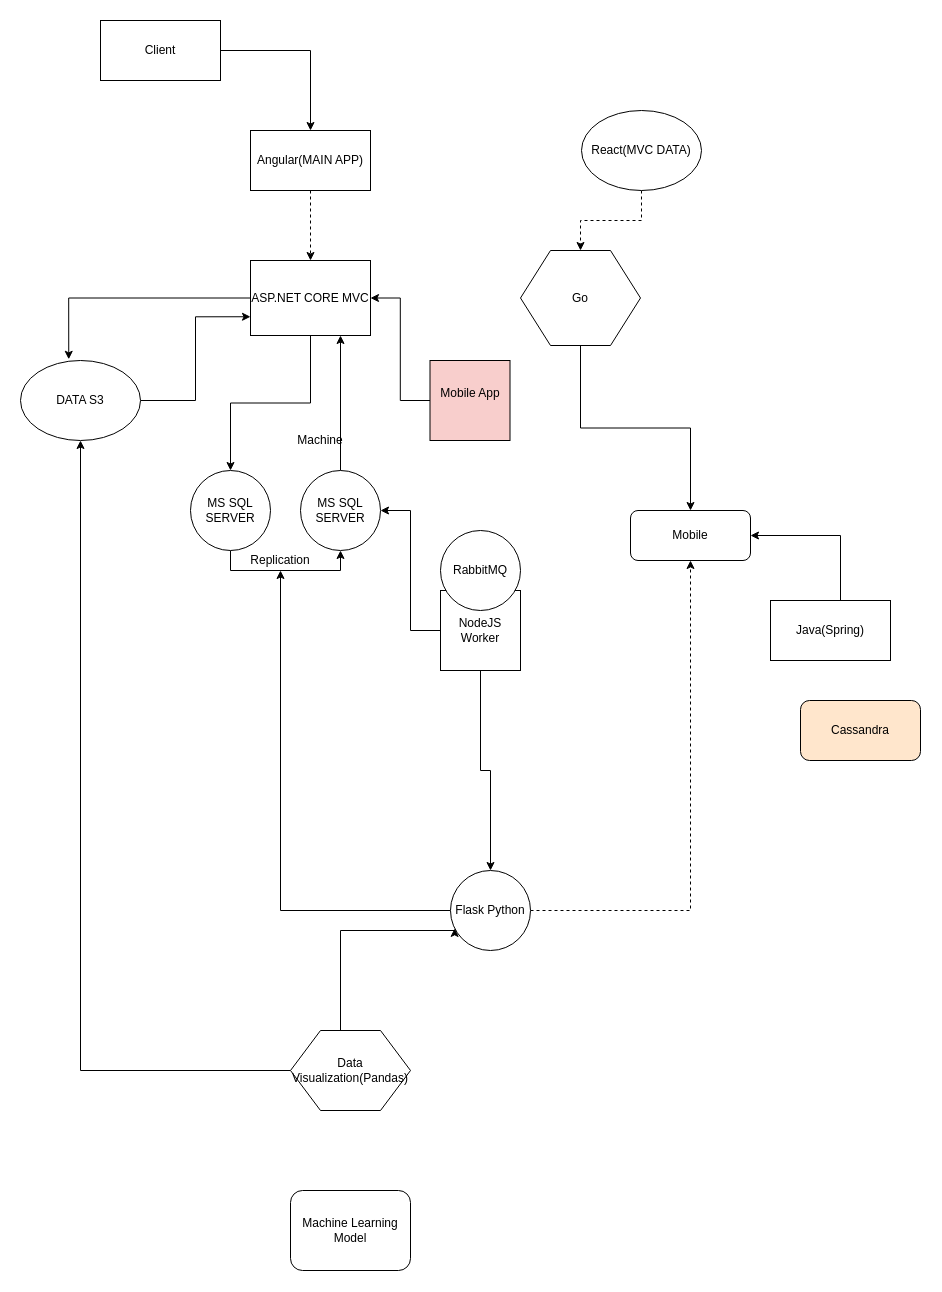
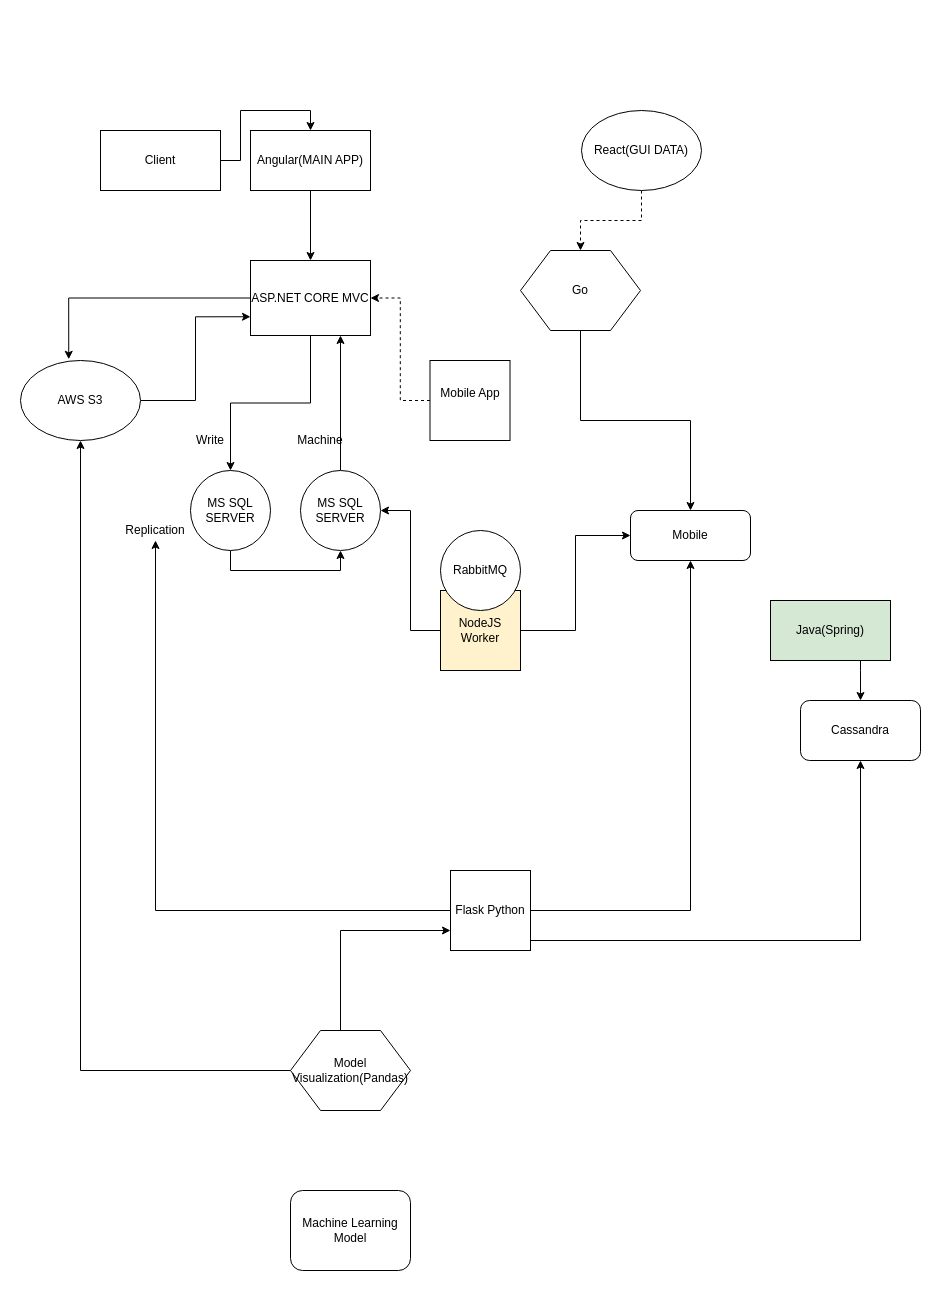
node "Client": moved (161, 51) -> (161, 161)
node "React(MVC DATA)": label "React(MVC DATA)" -> "React(GUI DATA)"
edge "Angular(MAIN APP)" -> "ASP.NET CORE MVC": style dashed -> solid
node "Go": size 120x95 -> 120x80
edge "Mobile App" -> "ASP.NET CORE MVC": style solid -> dashed
node "DATA S3": label "DATA S3" -> "AWS S3"
node "Mobile App": fillcolor #f8cecc -> #ffffff
node "Write": added
edge "Java(Spring)" -> "Mobile": removed
node "Replication": moved (281, 561) -> (156, 531)
node "NodeJS Worker": fillcolor #ffffff -> #fff2cc
node "Java(Spring)": fillcolor #ffffff -> #d5e8d4
edge "Java(Spring)" -> "Cassandra": added
node "Cassandra": fillcolor #ffe6cc -> #ffffff
edge "NodeJS Worker" -> "Flask Python": now "NodeJS Worker" -> "Mobile"
edge "Flask Python" -> "Mobile": style dashed -> solid
node "Flask Python": shape ellipse -> rectangle
edge "Flask Python" -> "Cassandra": added
node "Data Visualization(Pandas)": label "Data Visualization(Pandas)" -> "Model Visualization(Pandas)"
